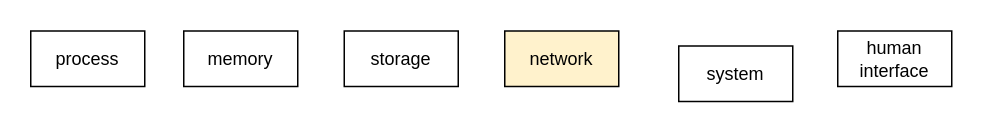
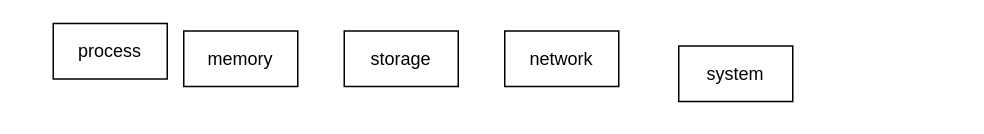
node "process": moved (88, 59) -> (110, 51)
node "network": fillcolor #fff2cc -> #ffffff
node "human interface": removed
